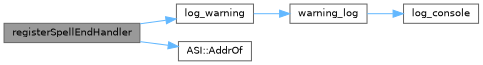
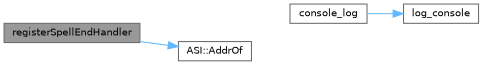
node "log_warning": removed
node "warning_log": label "warning_log" -> "console_log"
